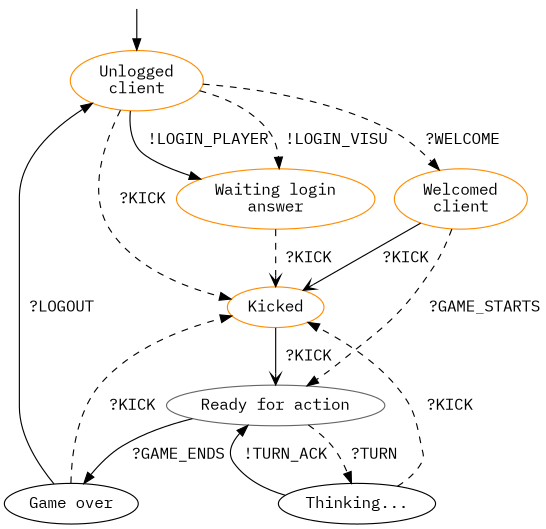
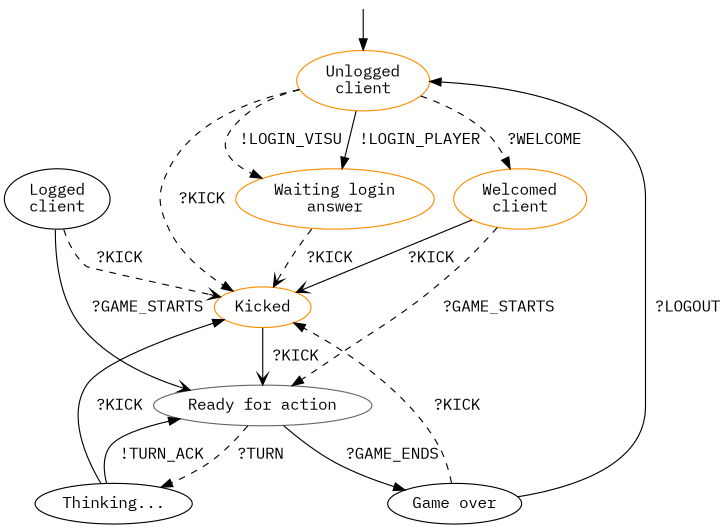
node "Logged client": added
edge "Thinking..." -> "Kicked": style dashed -> solid
